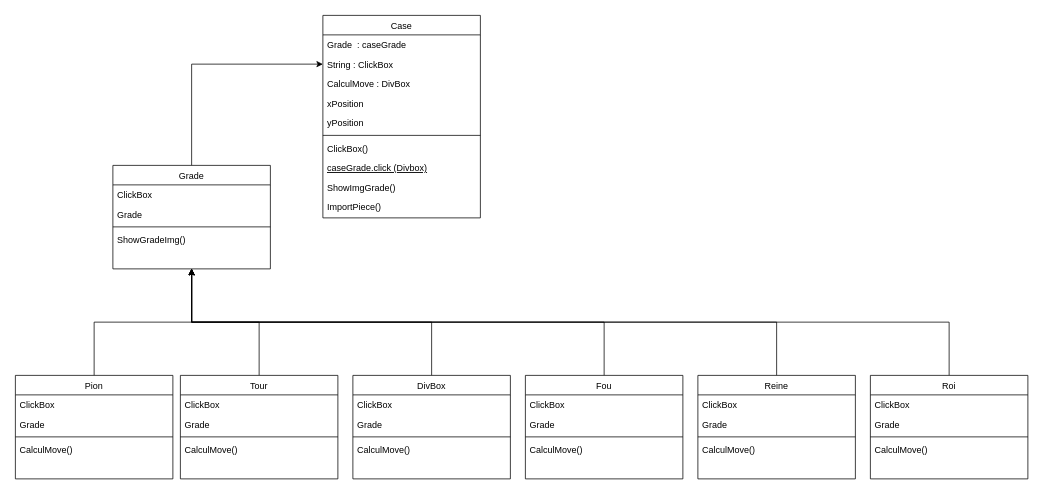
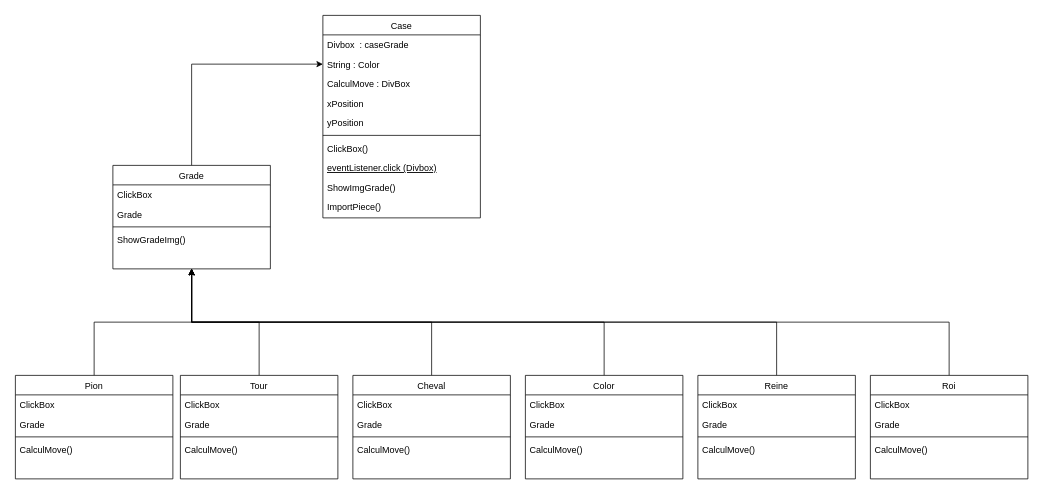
node "Grade : caseGrade": label "Grade : caseGrade" -> "Divbox : caseGrade"
node "String : ClickBox": label "String : ClickBox" -> "String : Color"
node "caseGrade.click (Divbox)": label "caseGrade.click (Divbox)" -> "eventListener.click (Divbox)"
node "DivBox": label "DivBox" -> "Cheval"
node "Fou": label "Fou" -> "Color"
